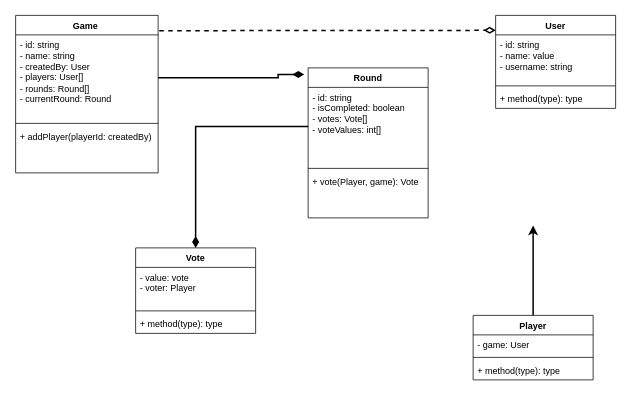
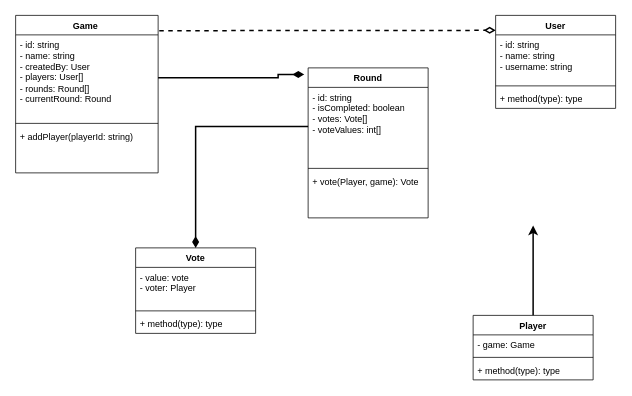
node "- id: string - name: value - username: string": label "- id: string - name: value - username: string" -> "- id: string - name: string - username: string"
node "+ addPlayer(playerId: createdBy)": label "+ addPlayer(playerId: createdBy)" -> "+ addPlayer(playerId: string)"
node "- game: User": label "- game: User" -> "- game: Game"
